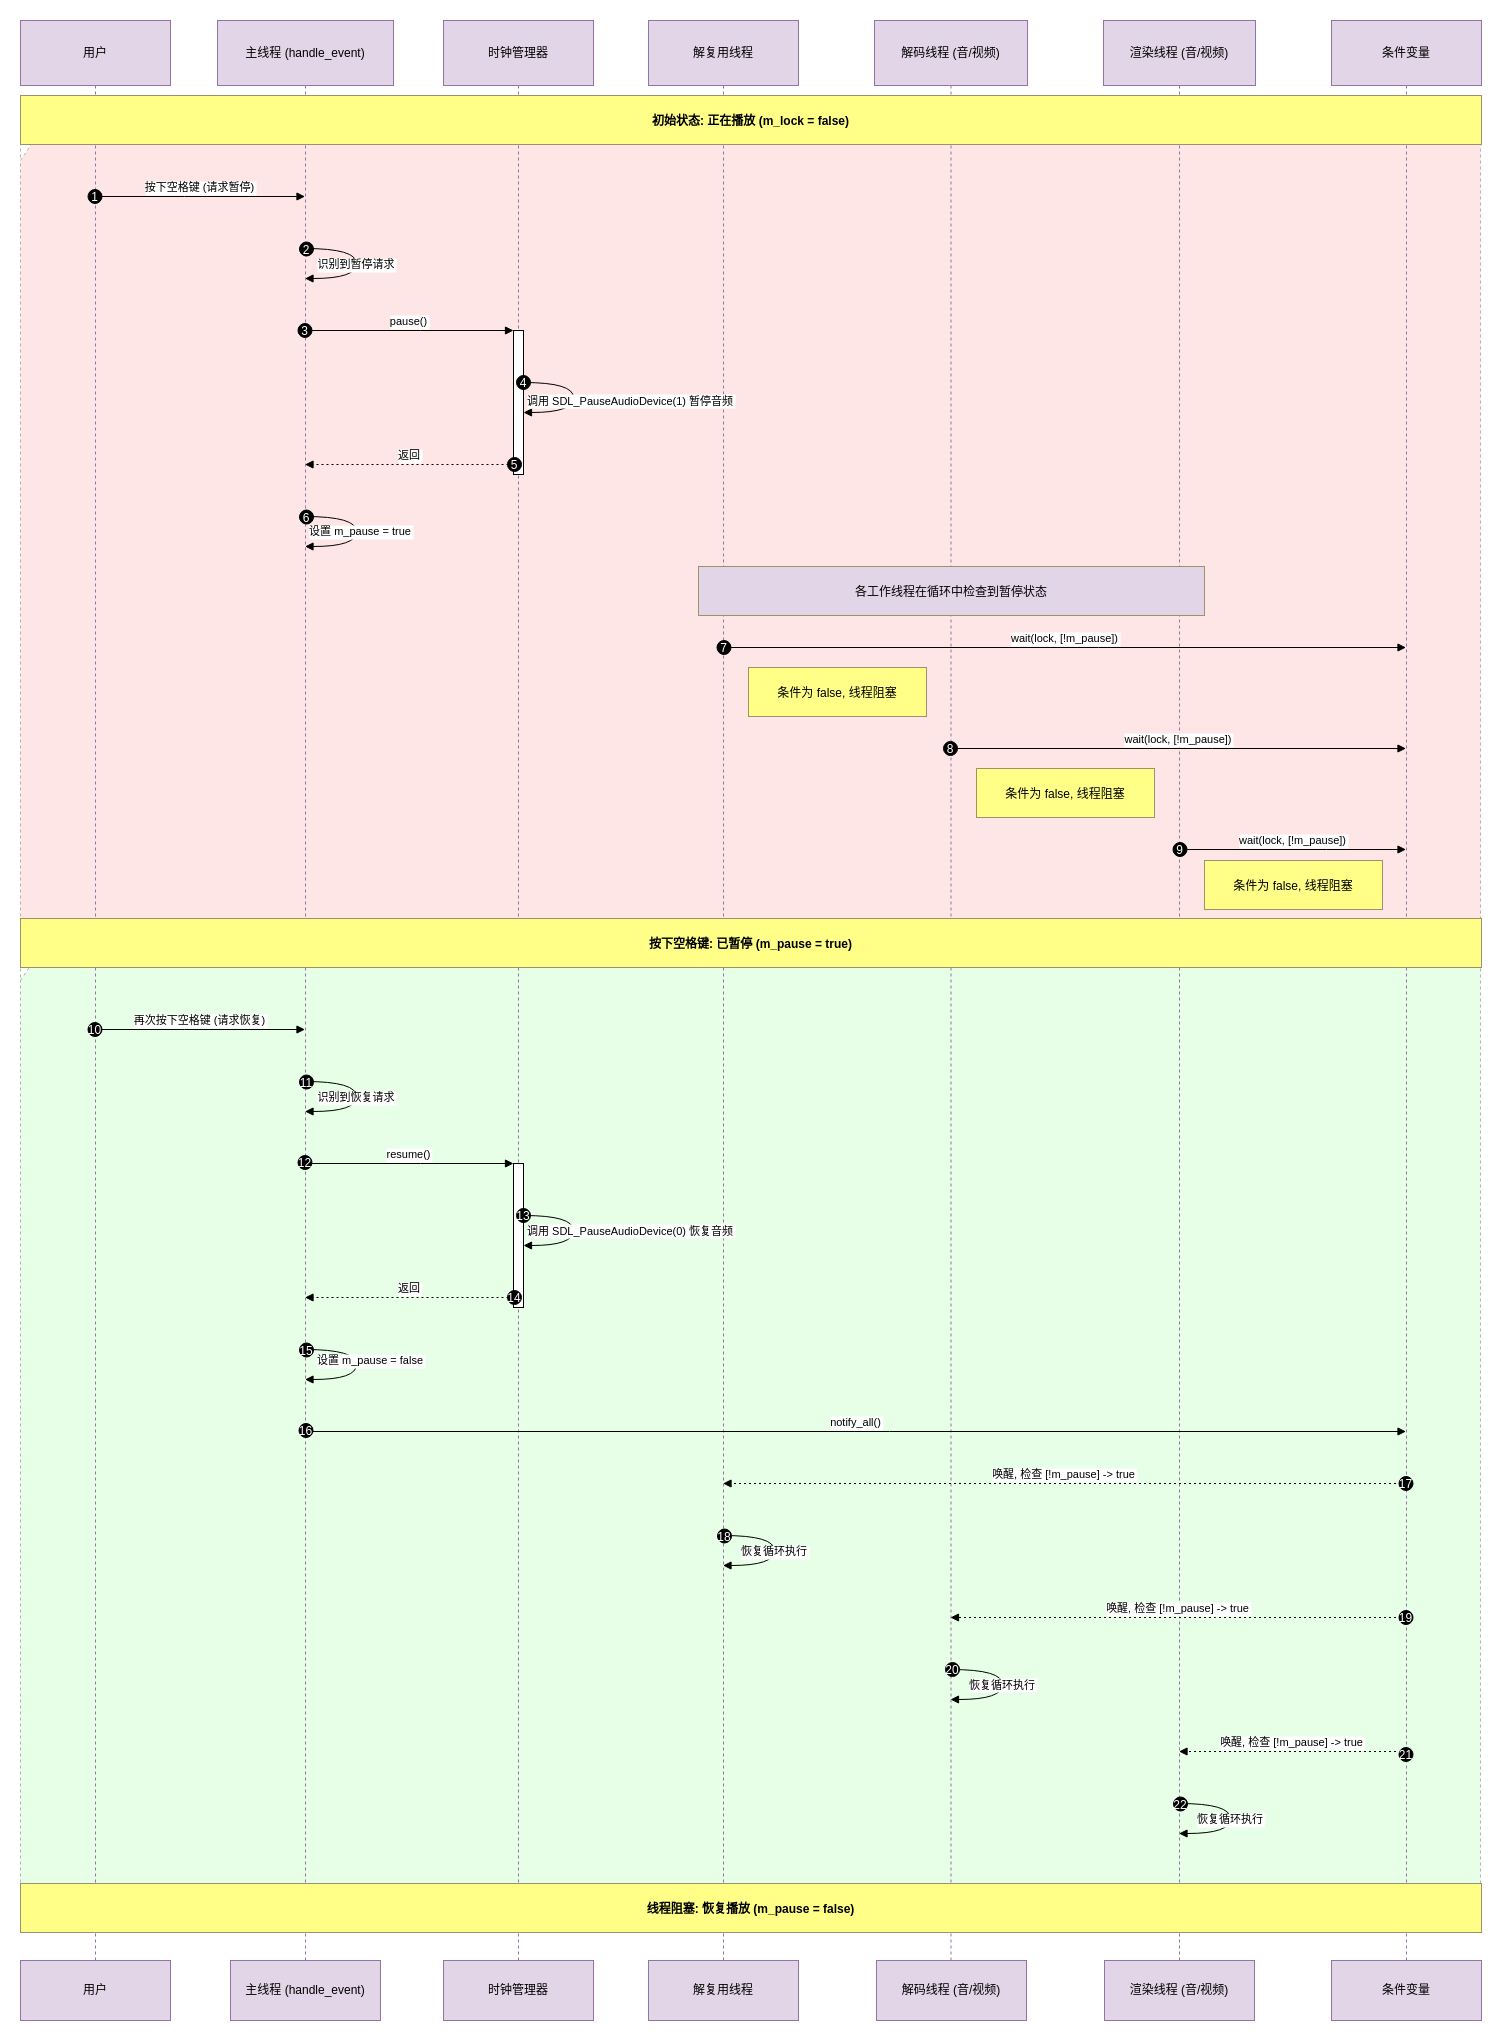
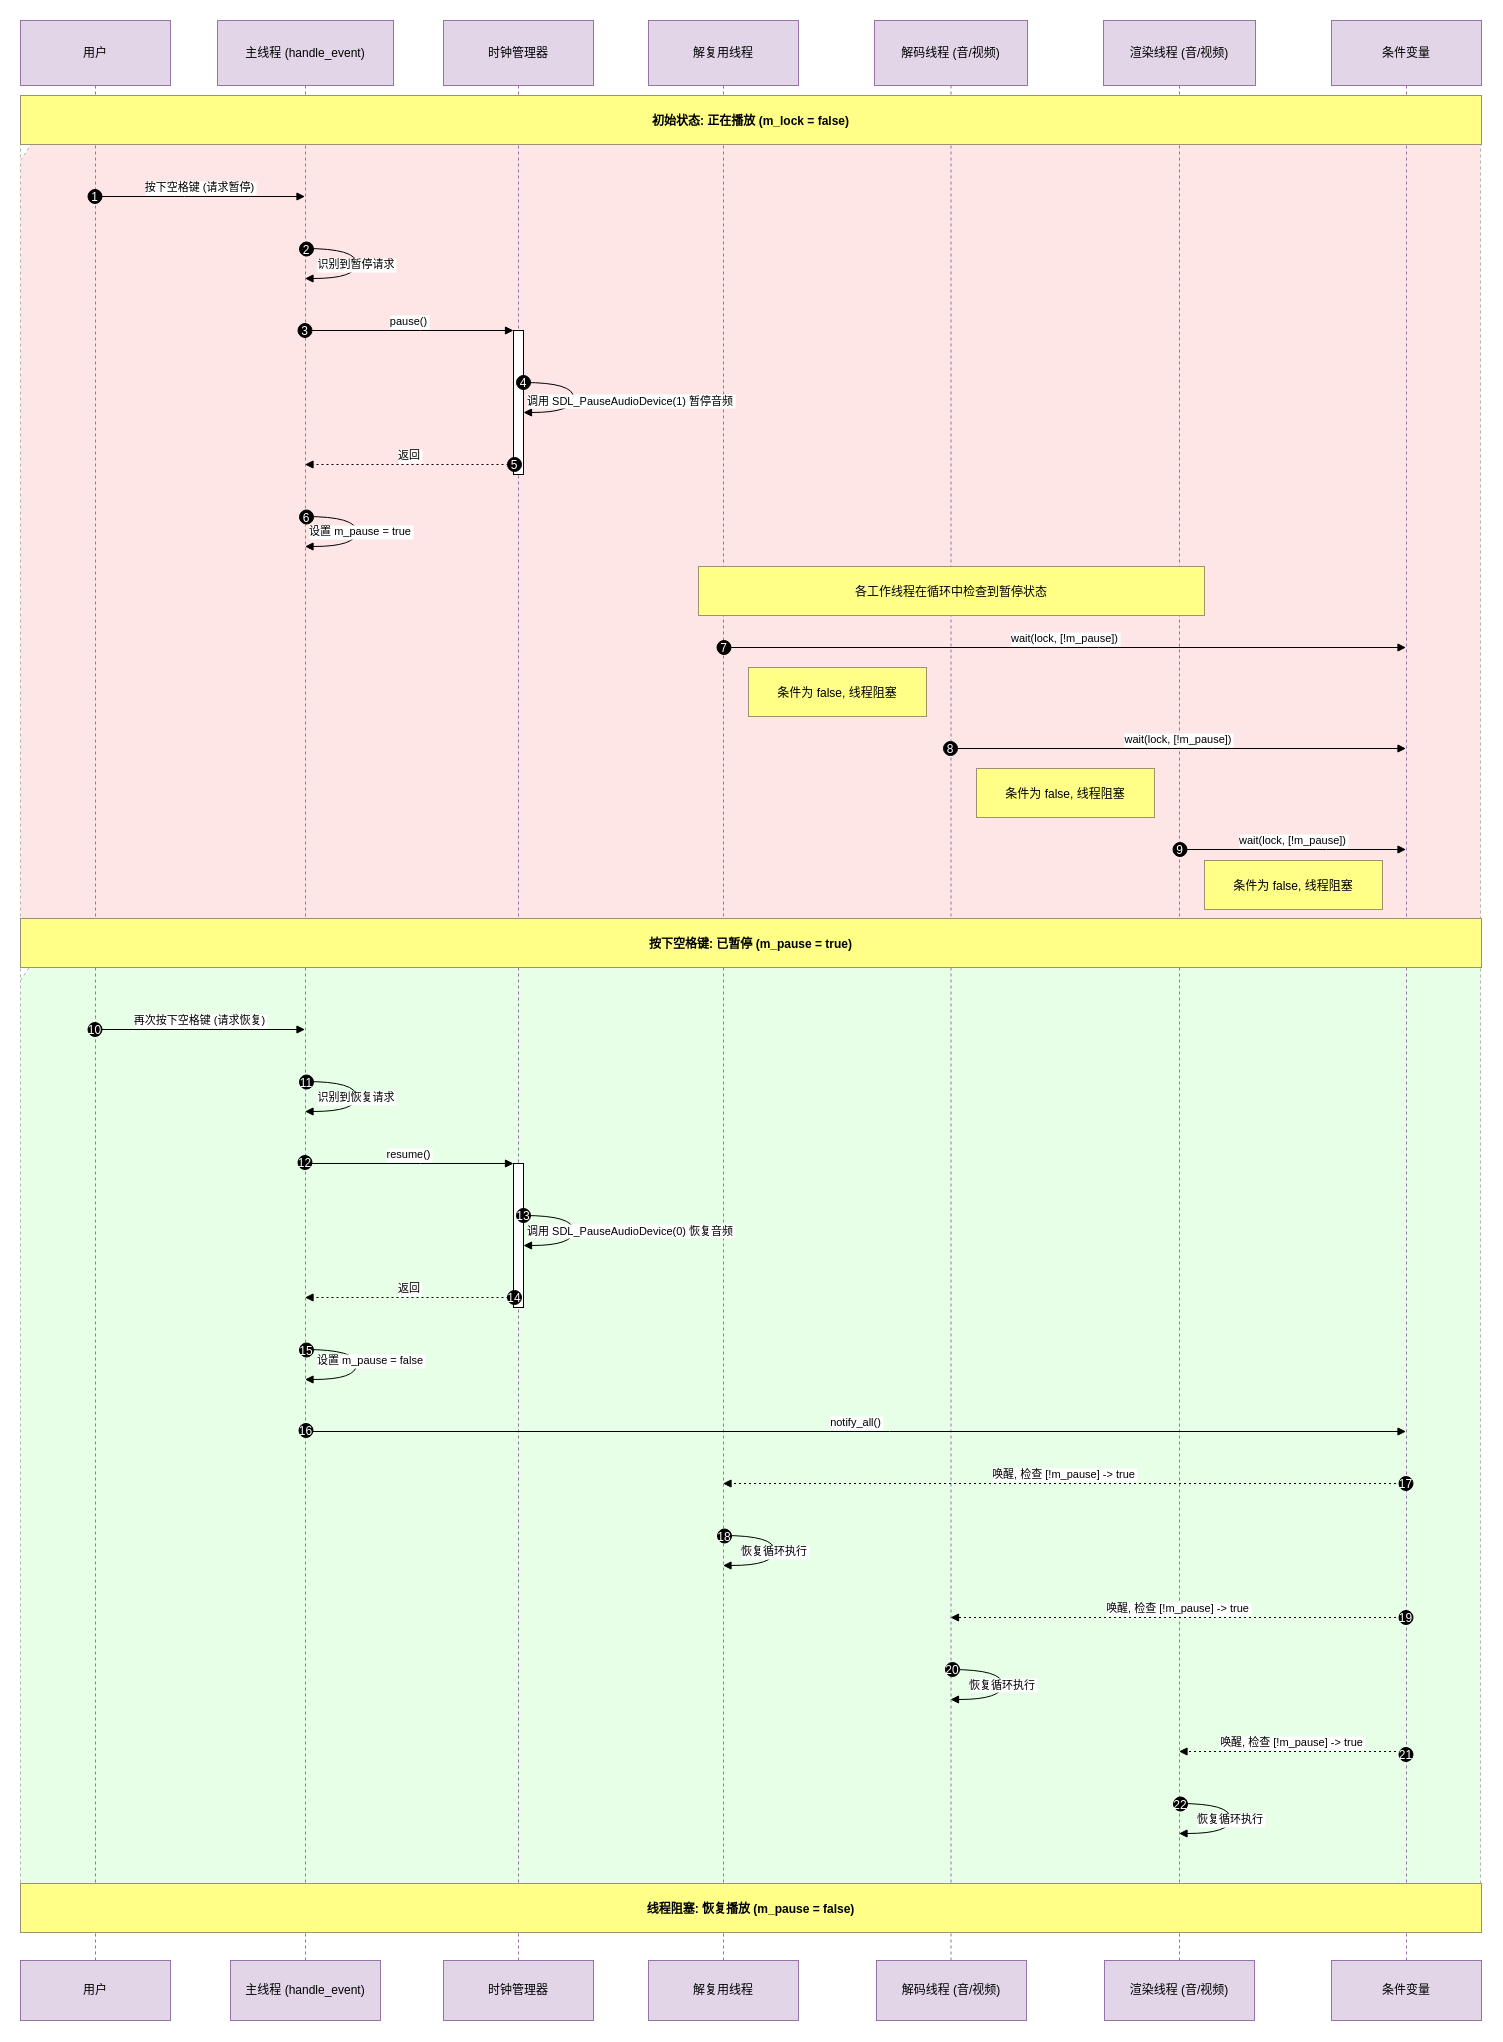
node "各工作线程在循环中检查到暂停状态": fillcolor #e1d5e7 -> #ffff88
